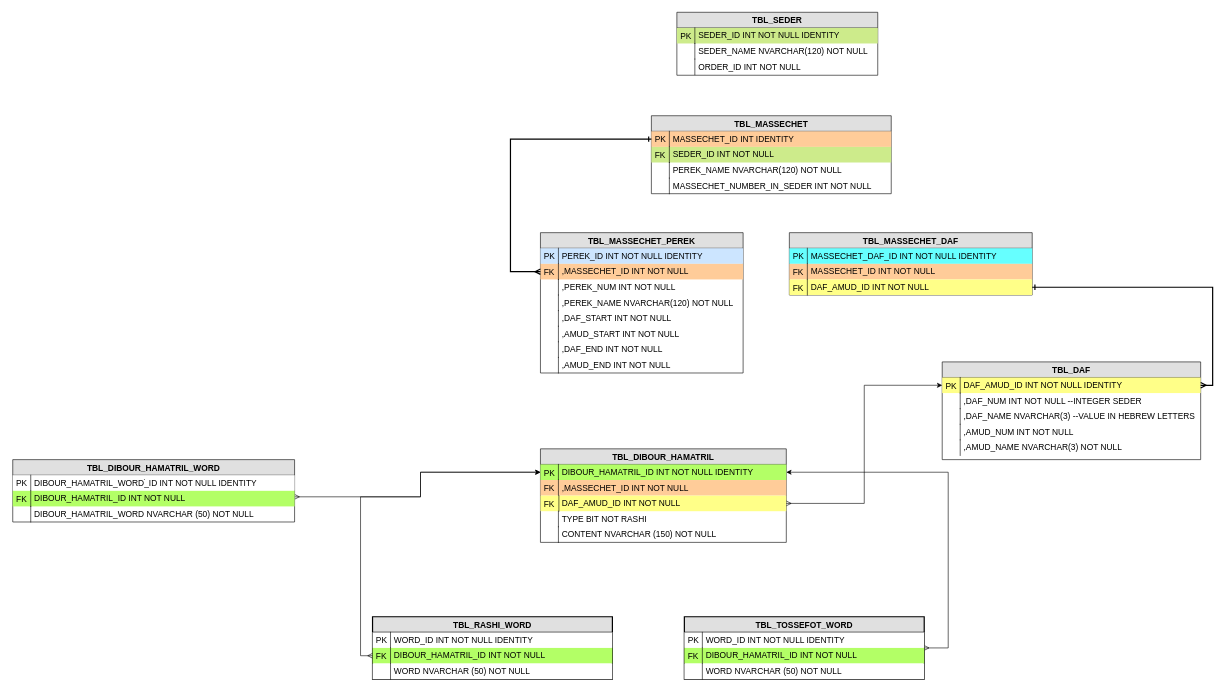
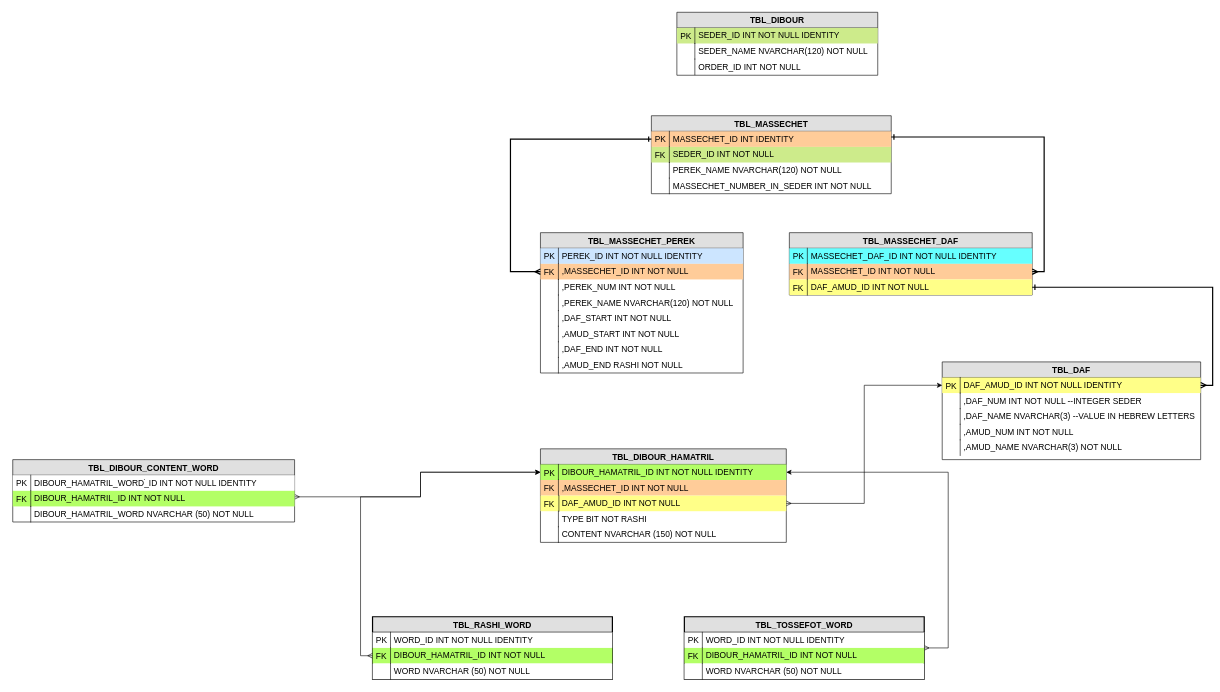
node "TBL_SEDER": label "TBL_SEDER" -> "TBL_DIBOUR"
edge "MASSECHET_ID INT IDENTITY" -- "MASSECHET_ID INT NOT NULL": added
node ",AMUD_END INT NOT NULL": label ",AMUD_END INT NOT NULL" -> ",AMUD_END RASHI NOT NULL"
node "TBL_DIBOUR_HAMATRIL_WORD": label "TBL_DIBOUR_HAMATRIL_WORD" -> "TBL_DIBOUR_CONTENT_WORD"
